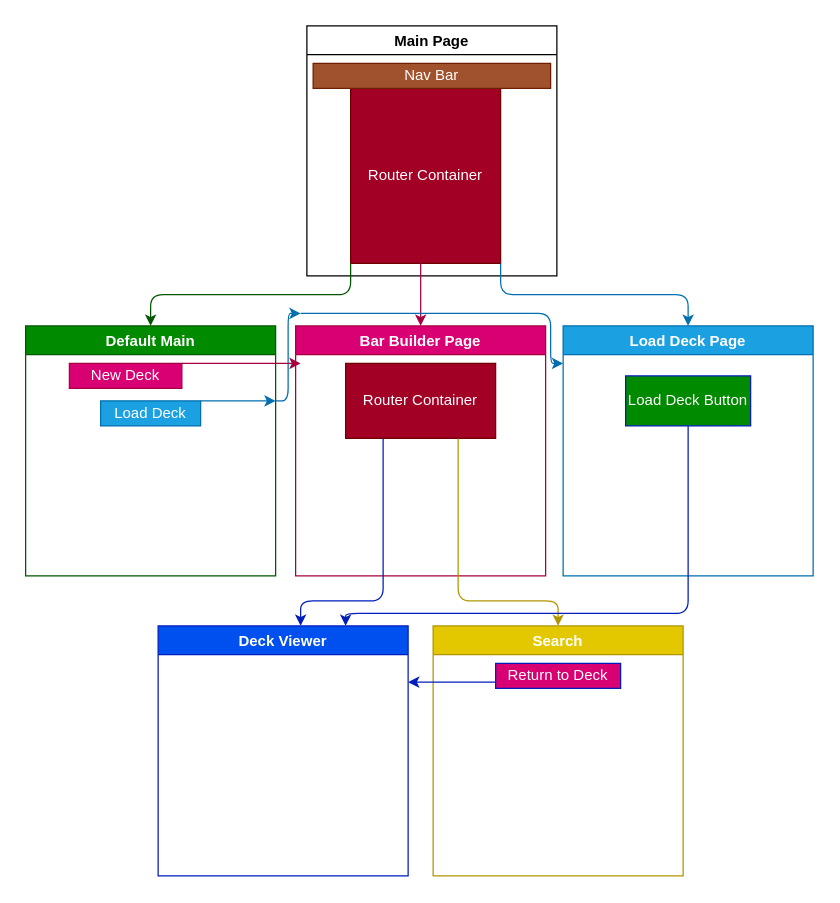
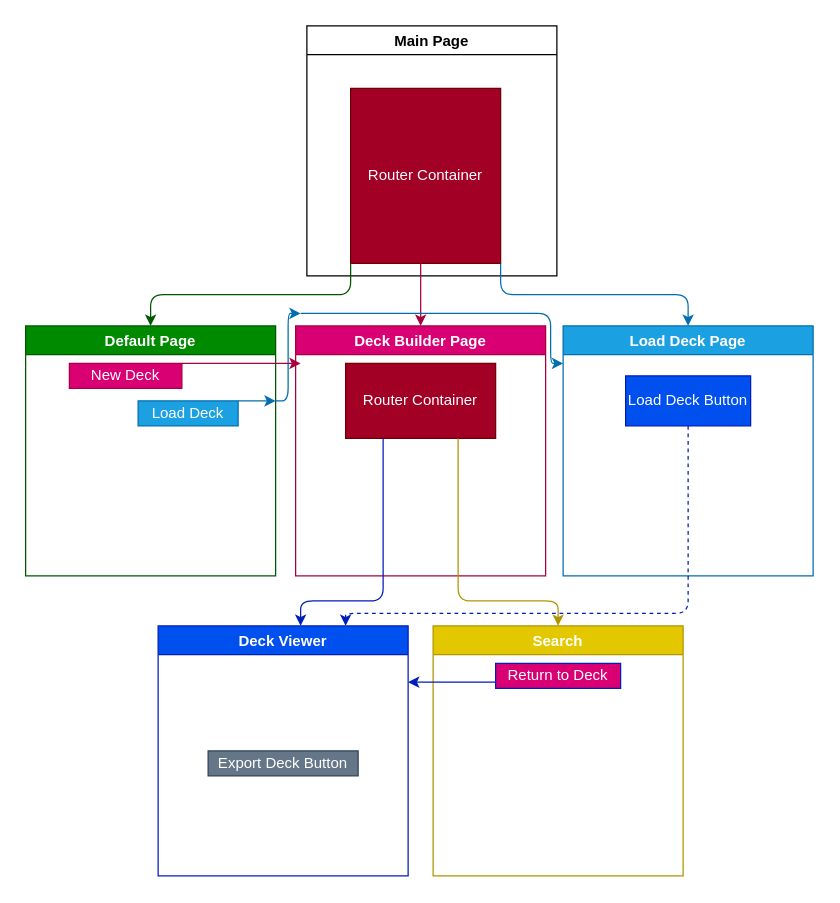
node "Nav Bar": removed
node "Default Main": label "Default Main" -> "Default Page"
node "Bar Builder Page": label "Bar Builder Page" -> "Deck Builder Page"
node "Load Deck Button": fillcolor #008a00 -> #0050ef
node "Load Deck": moved (151, 413) -> (188, 413)
edge "Load Deck Button" -> "Deck Viewer": style solid -> dashed
node "Export Deck Button": added
